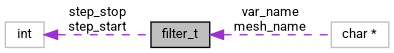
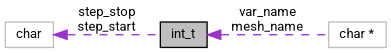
node "int": label "int" -> "char"
node "filter_t": label "filter_t" -> "int_t"
